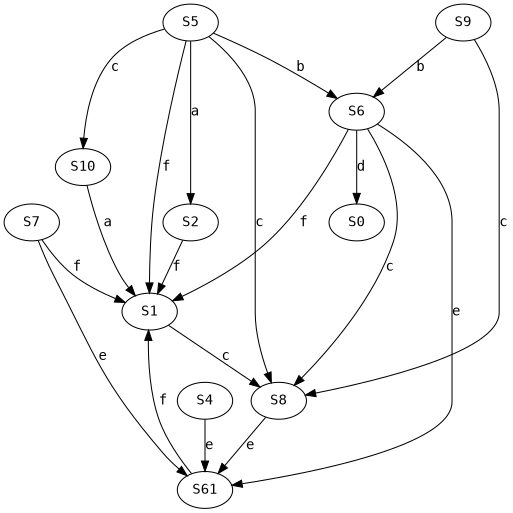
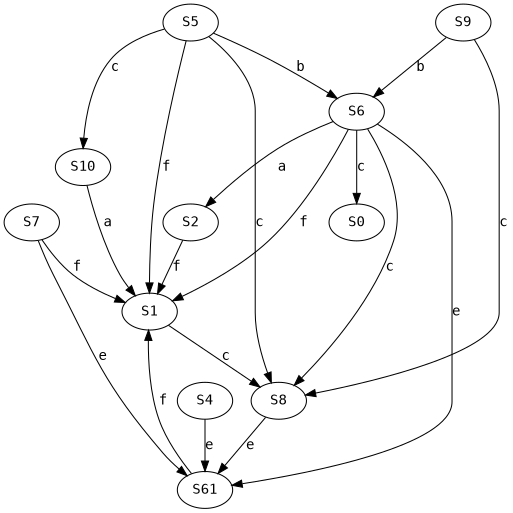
edge "S5" -> "S2": now "S6" -> "S2"
edge "S6" -> "S0": label "d" -> "c"
